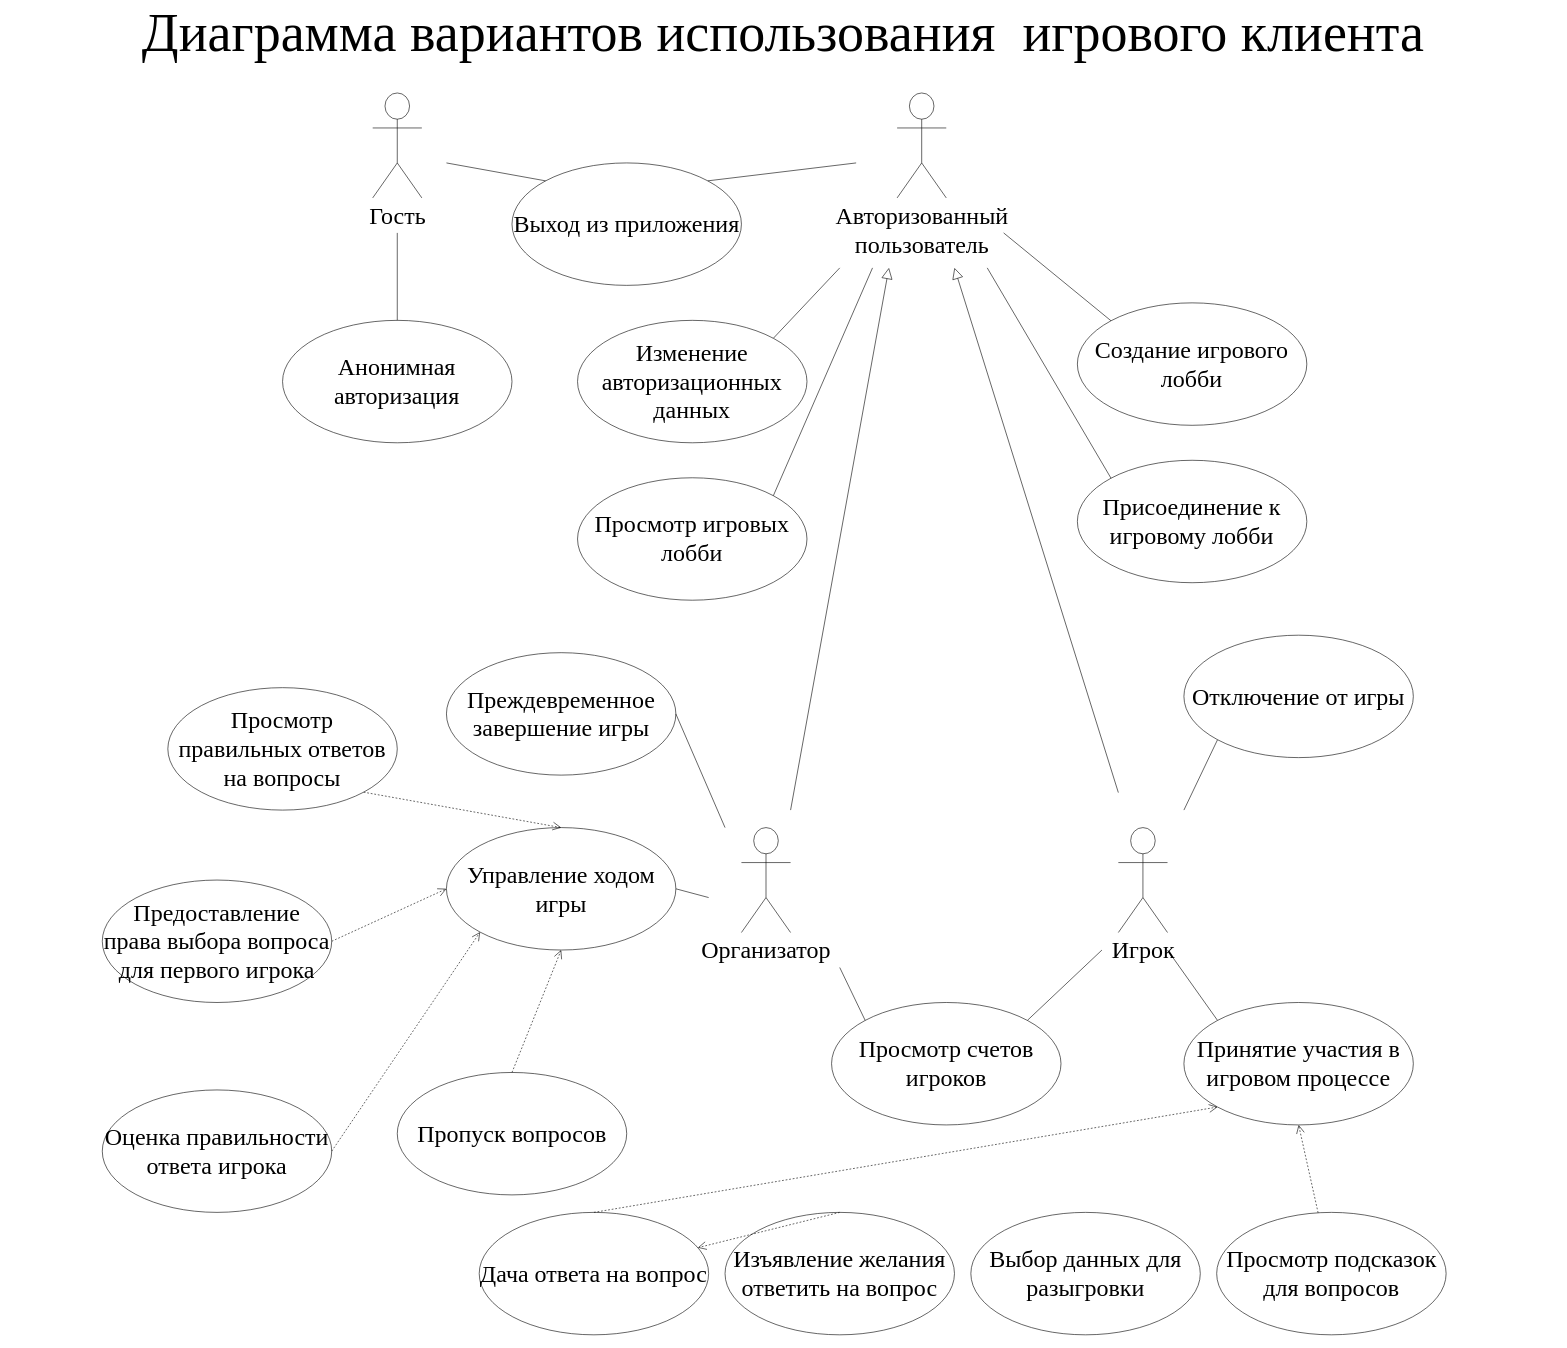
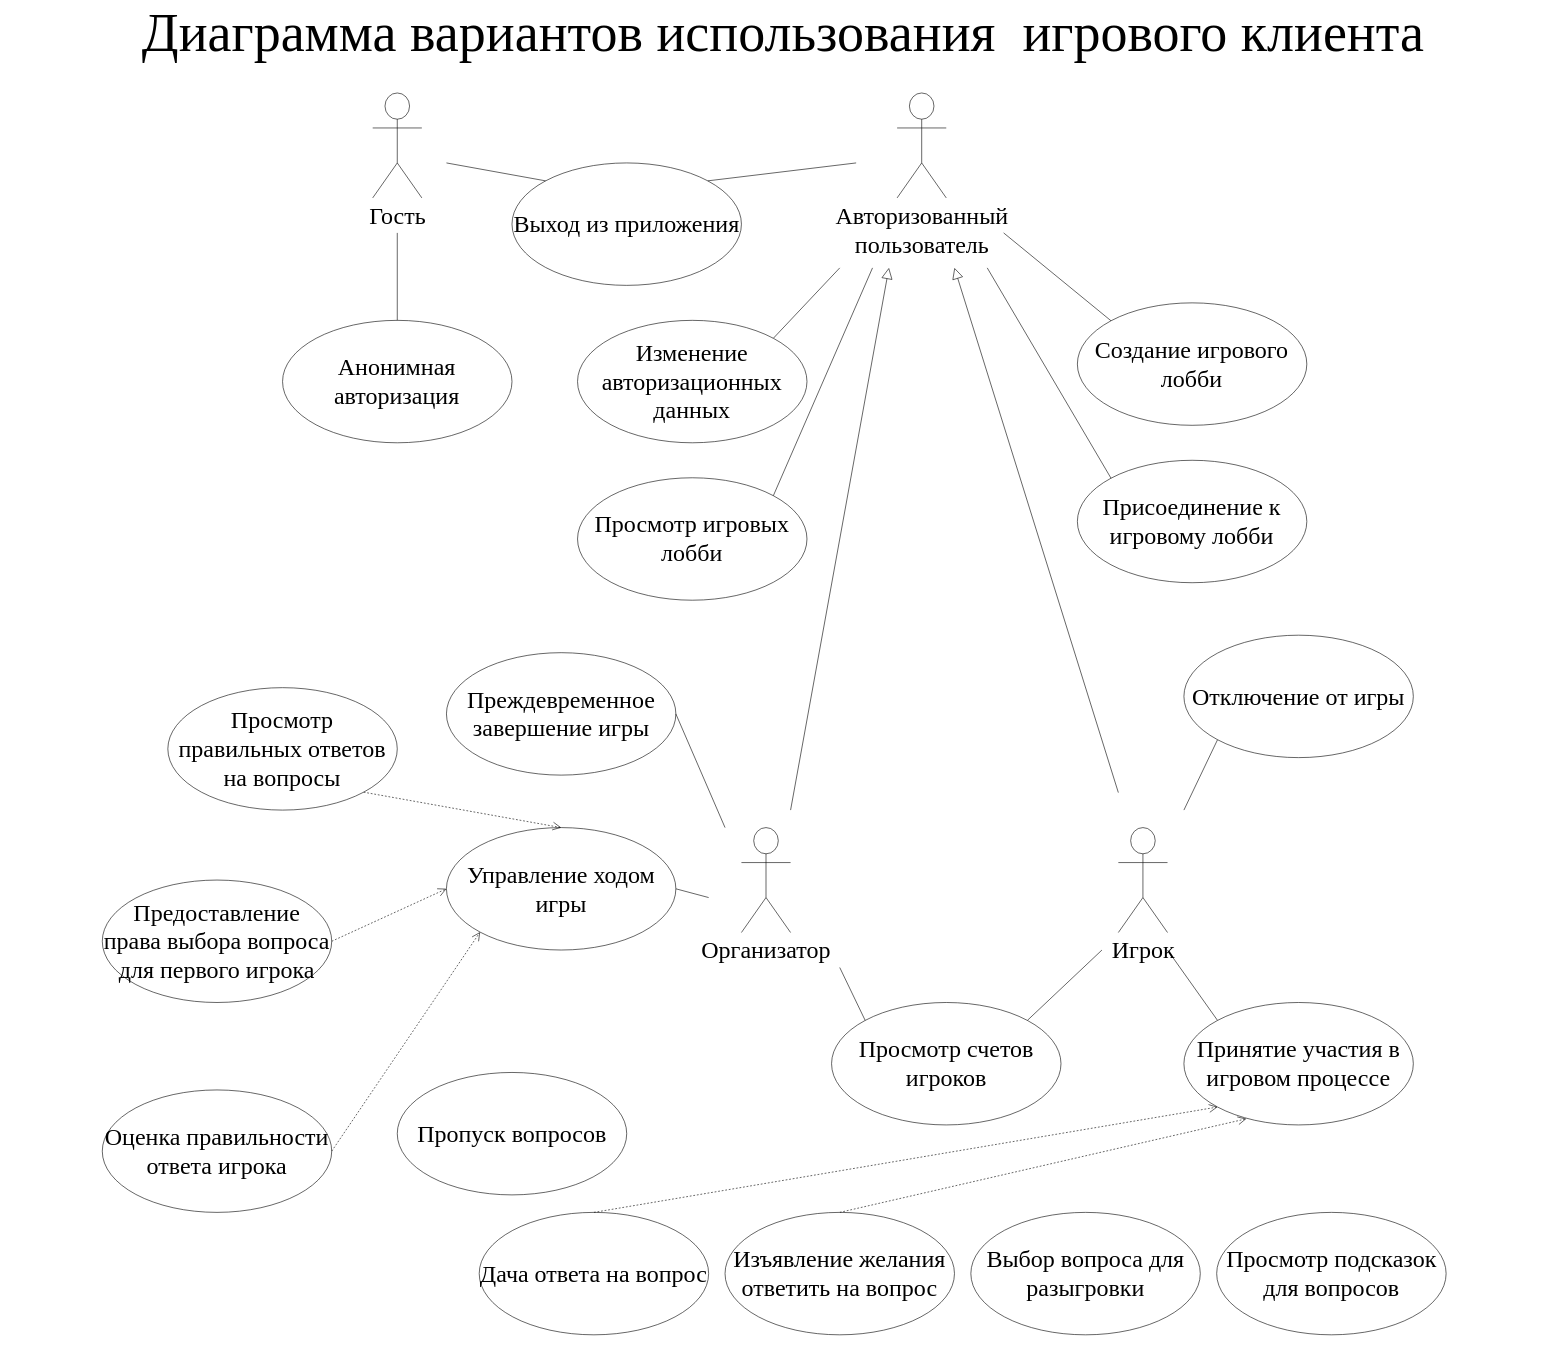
edge "Пропуск вопросов" -> "Управление ходом игры": removed
edge "Просмотр подсказок для вопросов" -> "Принятие участия в игровом процессе": removed
edge "Изъявление желания ответить на вопрос" -> "Дача ответа на вопрос": now "Изъявление желания ответить на вопрос" -> "Принятие участия в игровом процессе"
node "Выбор данных для разыгровки": label "Выбор данных для разыгровки" -> "Выбор вопроса для разыгровки"
